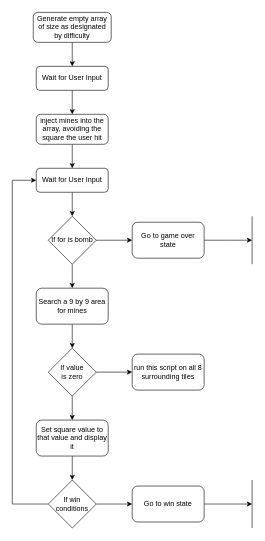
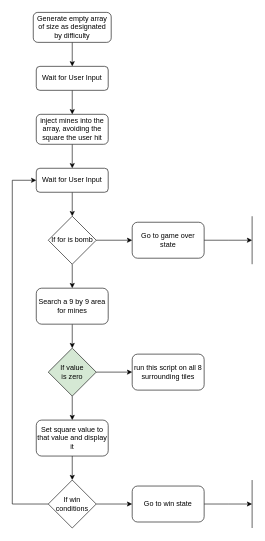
node "If value is zero": fillcolor #ffffff -> #d5e8d4
